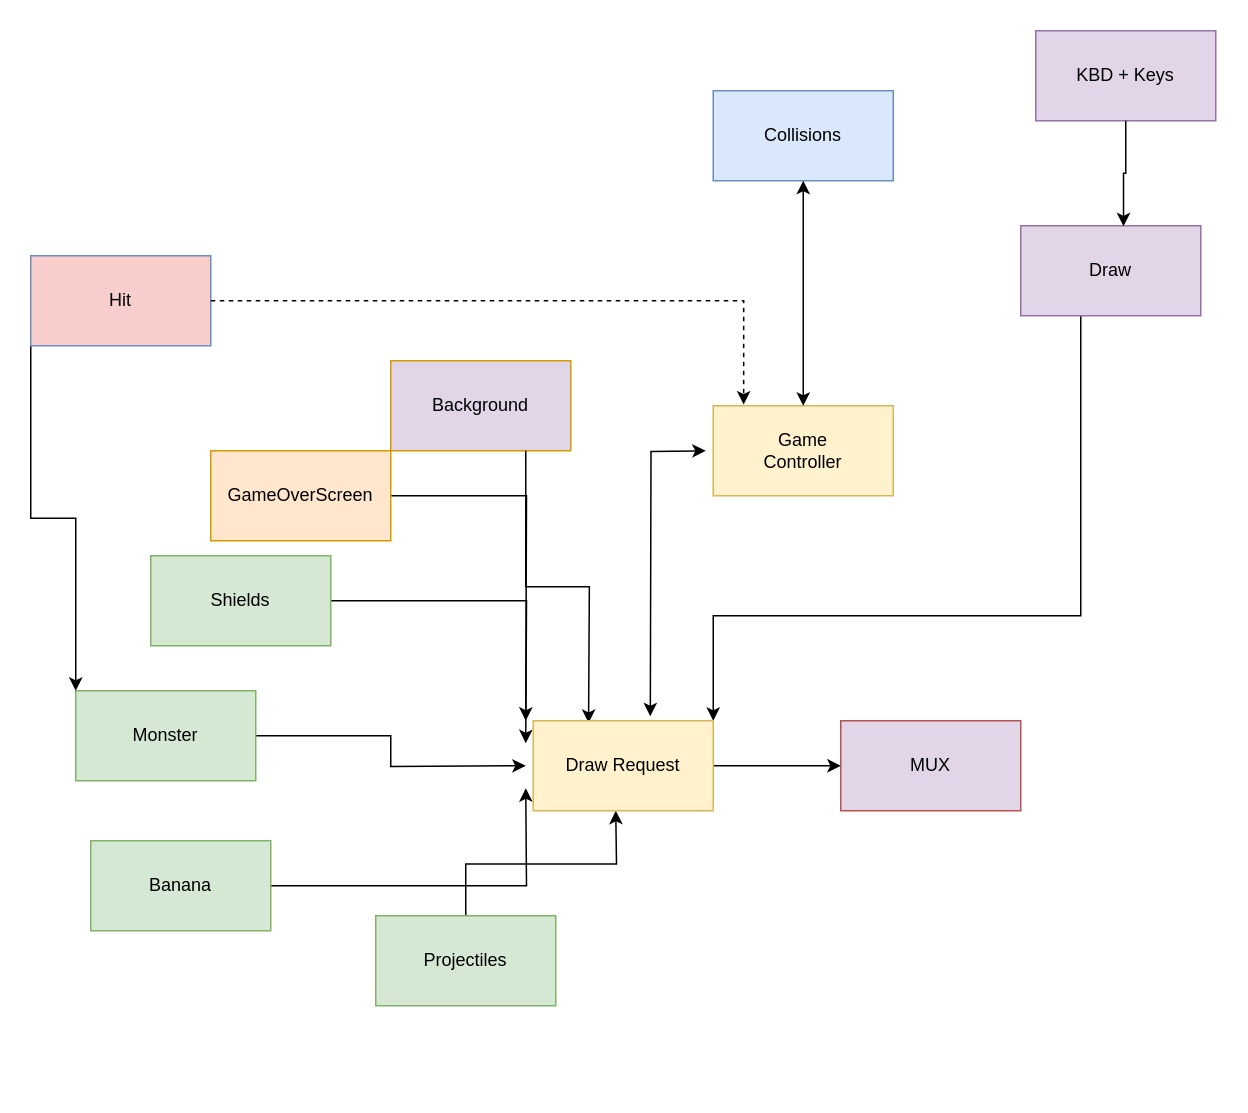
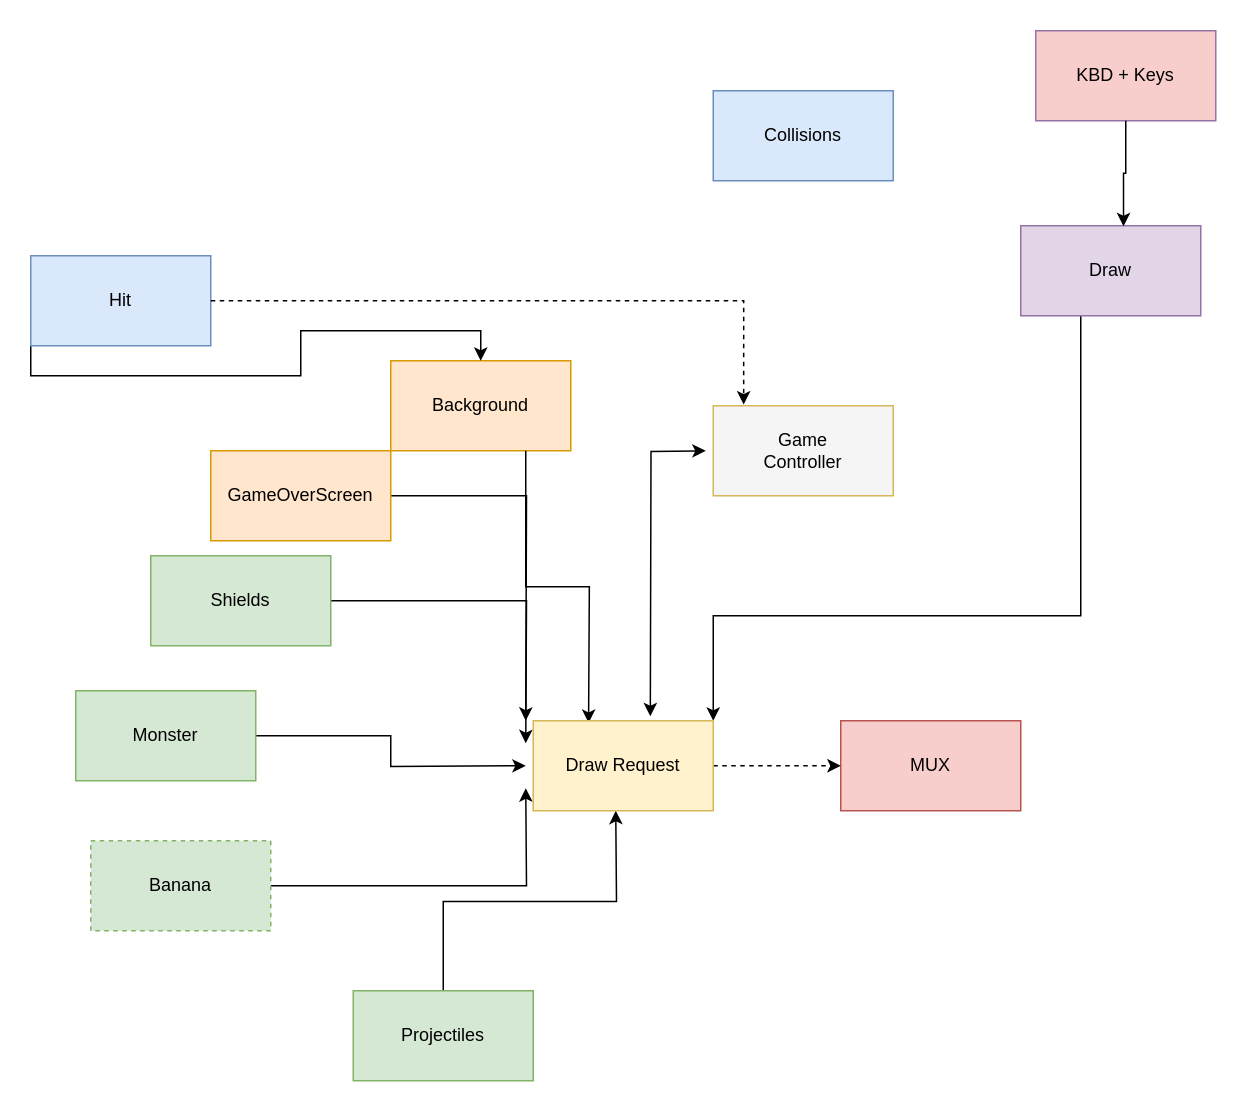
node "KBD + Keys": fillcolor #e1d5e7 -> #f8cecc
edge "Collisions" -- "Game Controller": removed
node "Hit": fillcolor #f8cecc -> #dae8fc
node "Background": fillcolor #e1d5e7 -> #ffe6cc
node "Game Controller": fillcolor #fff2cc -> #f5f5f5
edge "Hit" -> "Monster": now "Hit" -> "Background"
edge "Draw Request" -> "MUX": style solid -> dashed
node "MUX": fillcolor #e1d5e7 -> #f8cecc
node "Banana": style solid -> dashed
node "Projectiles": moved (466, 961) -> (443, 1036)
